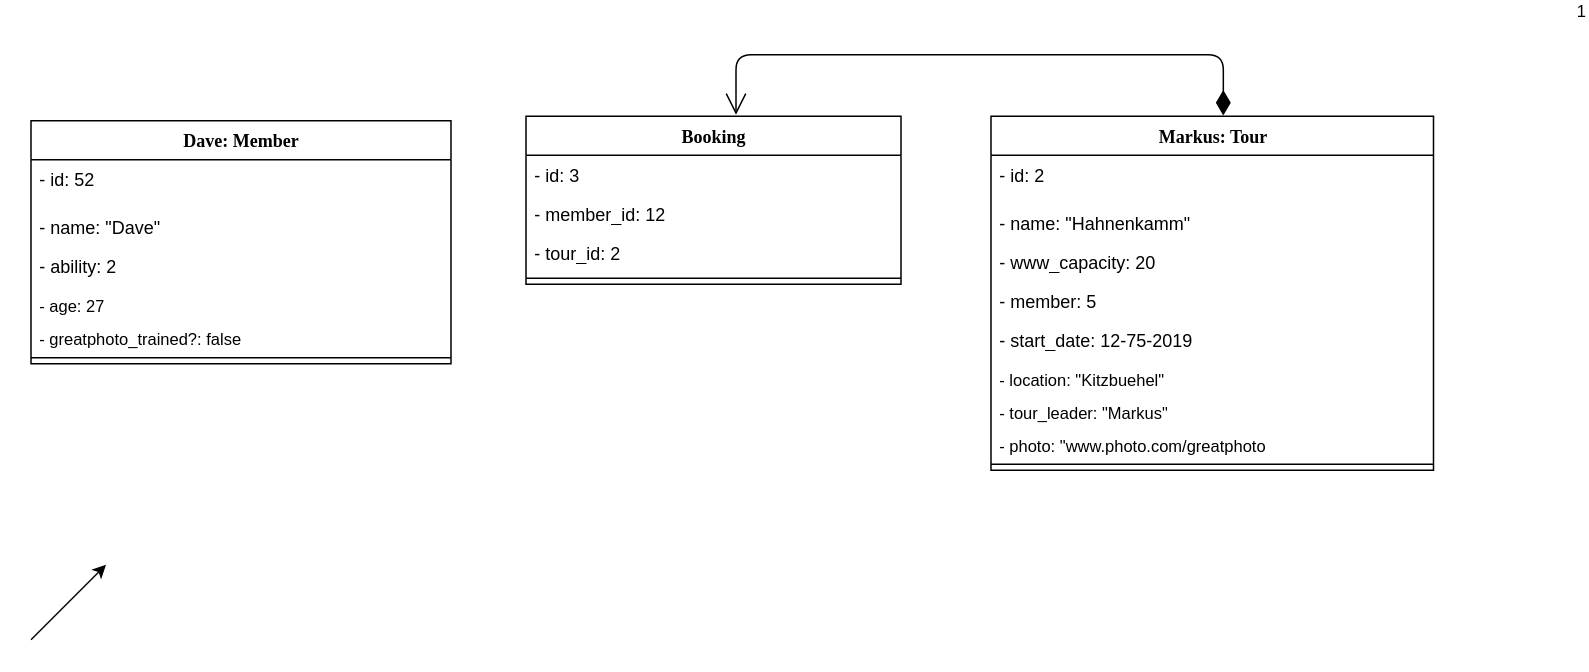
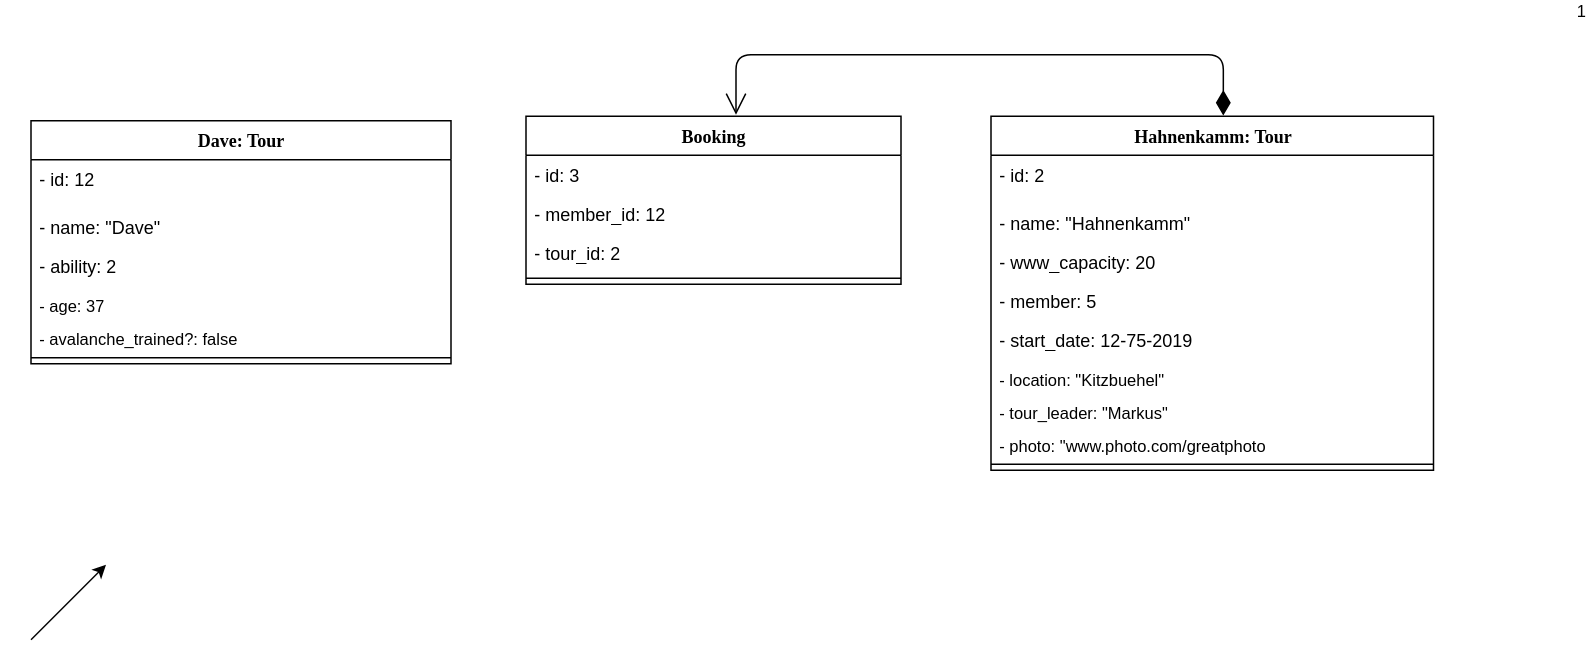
node "Markus: Tour": label "Markus: Tour" -> "Hahnenkamm: Tour"
node "Dave: Member": label "Dave: Member" -> "Dave: Tour"
node "- id: 52": label "- id: 52" -> "- id: 12"
node "- age: 27": label "- age: 27" -> "- age: 37"
node "- greatphoto_trained?: false": label "- greatphoto_trained?: false" -> "- avalanche_trained?: false"
